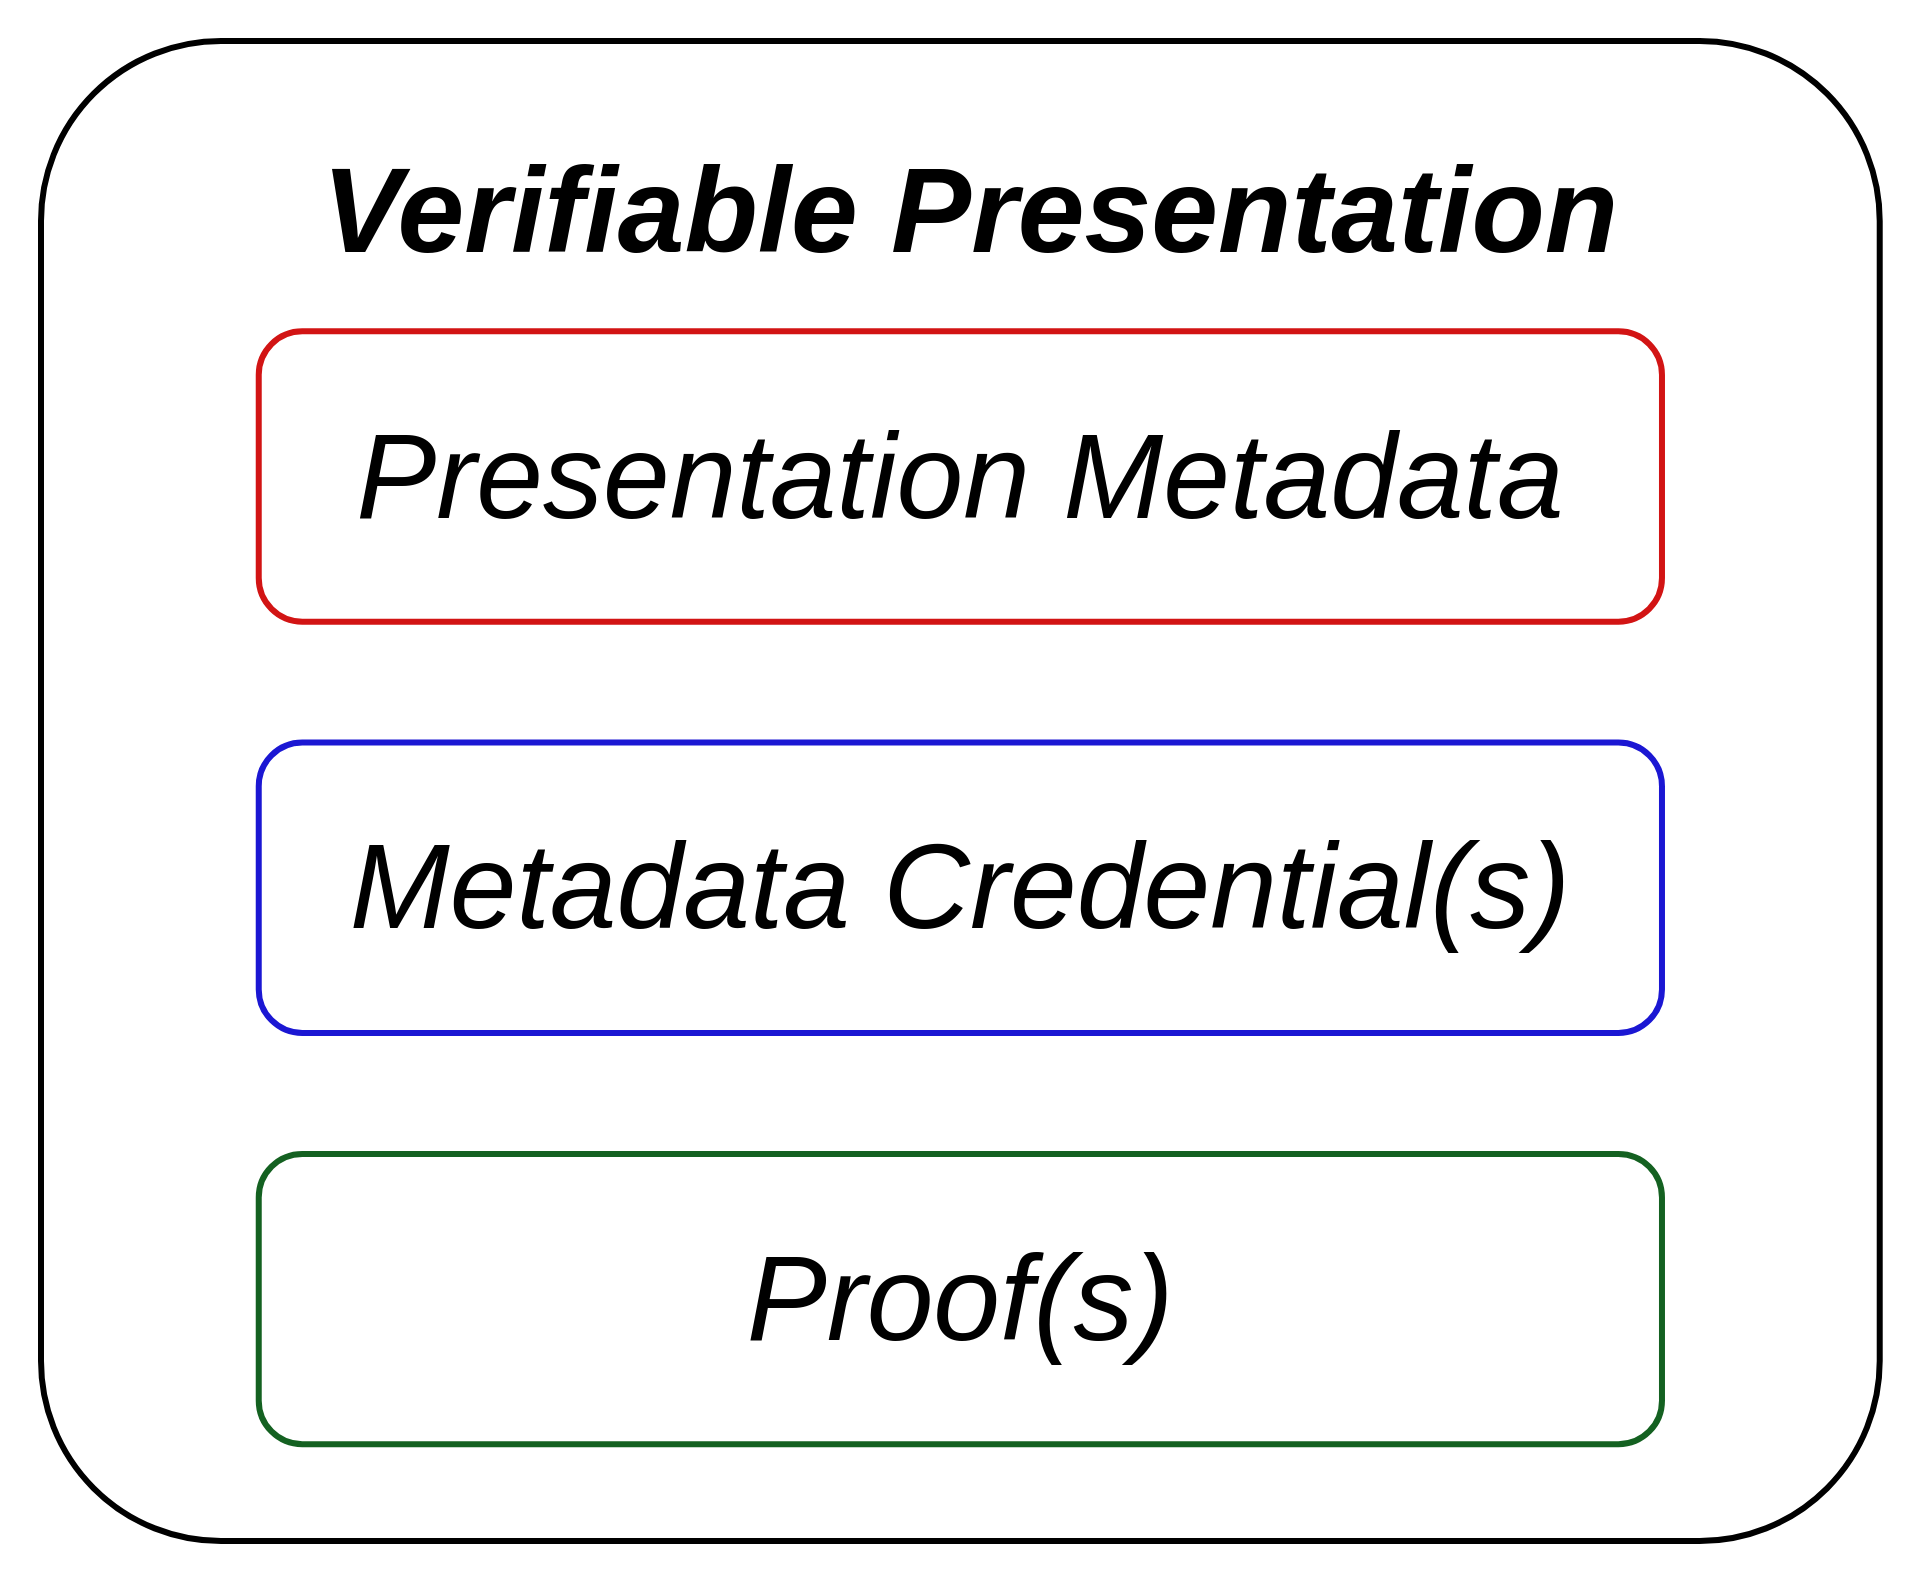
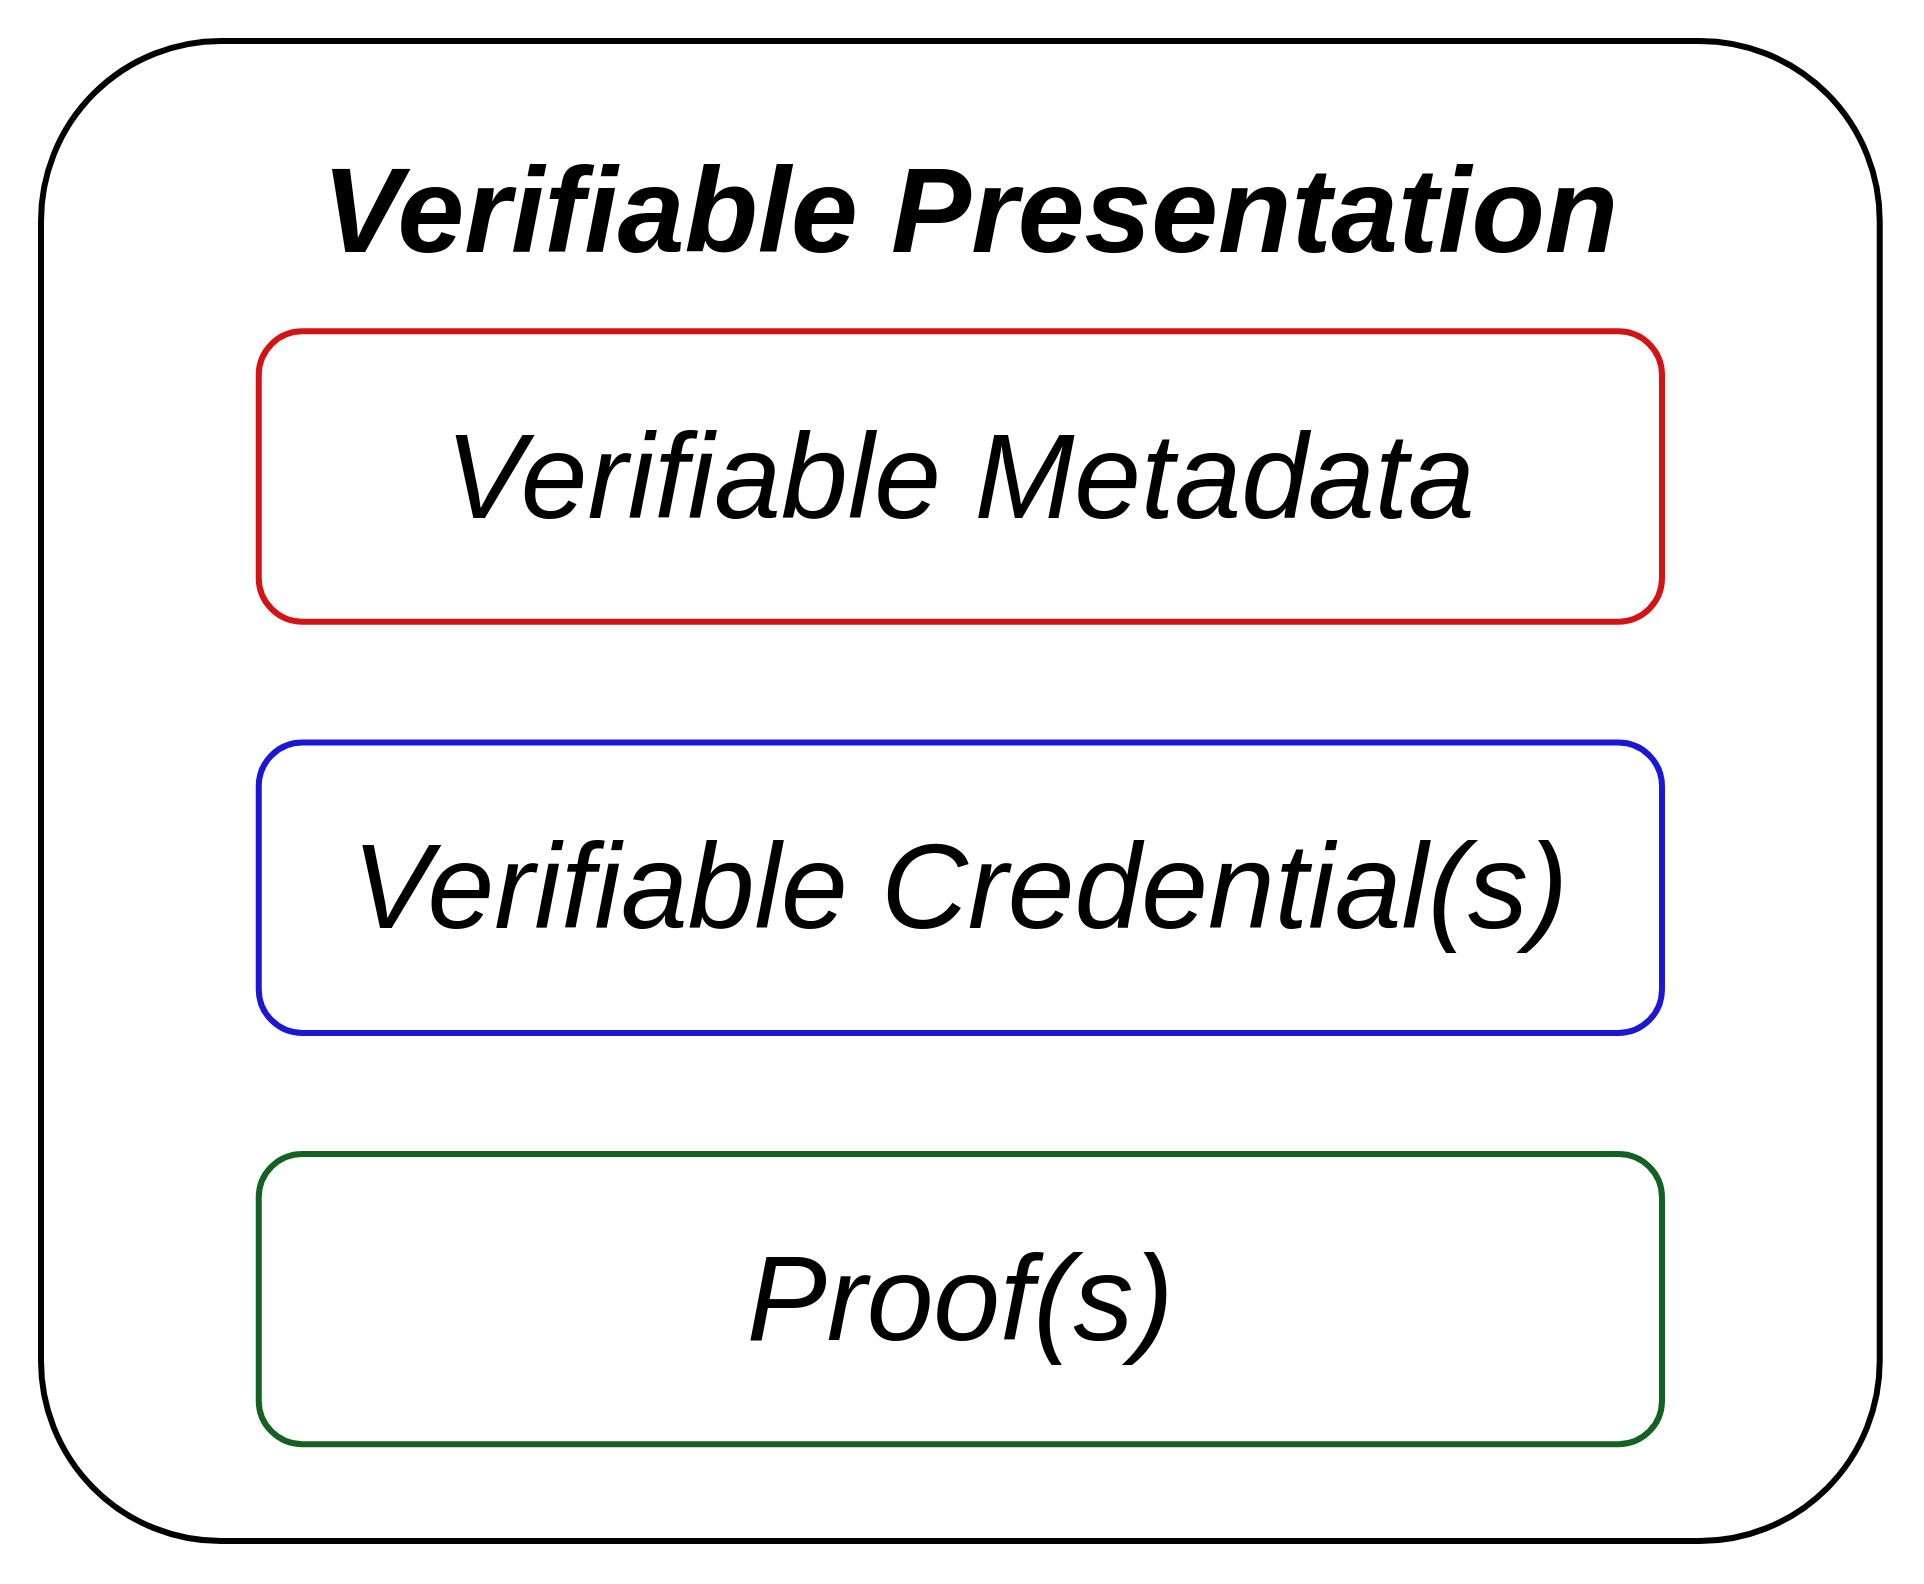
node "Presentation Metadata": label "Presentation Metadata" -> "Verifiable Metadata"
node "Metadata Credential(s)": label "Metadata Credential(s)" -> "Verifiable Credential(s)"
